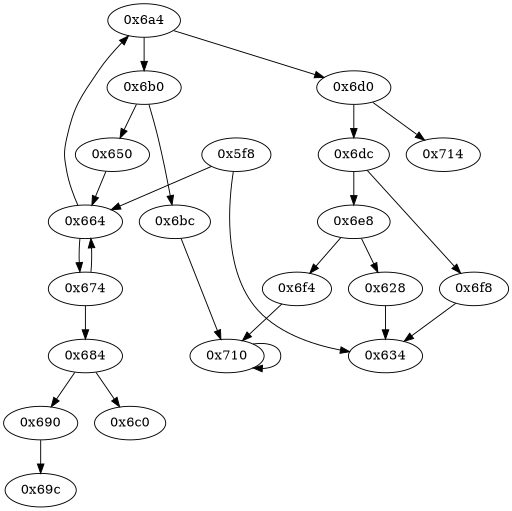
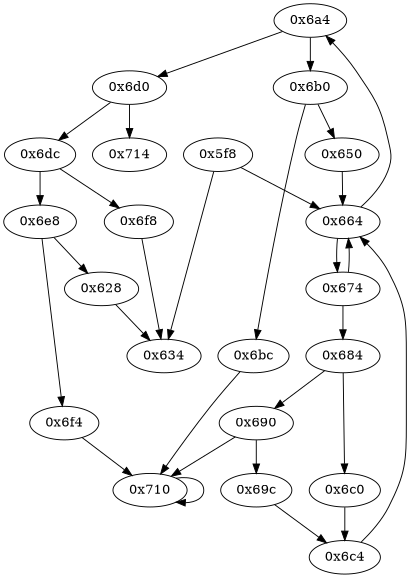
edge "0x690" -> "0x710": added
node "0x6c4": added
